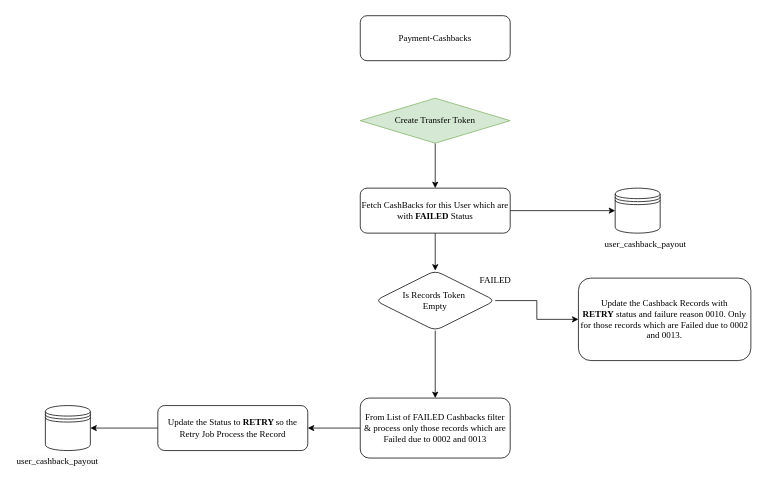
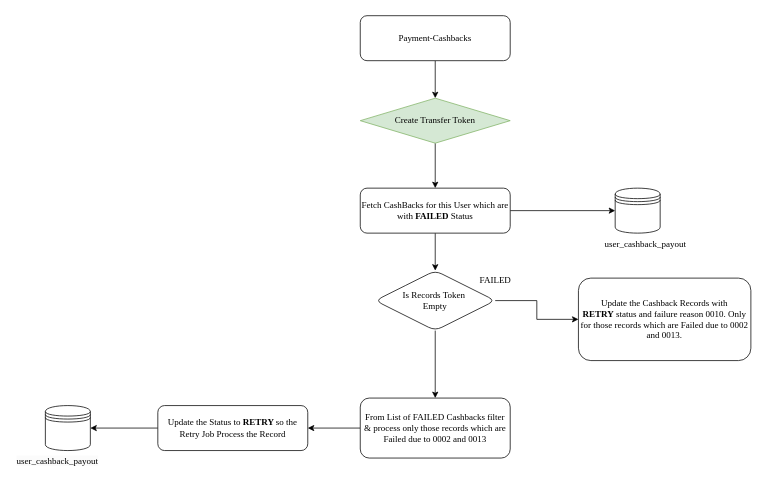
edge "Payment-Cashbacks" -> "Create Transfer Token": added
